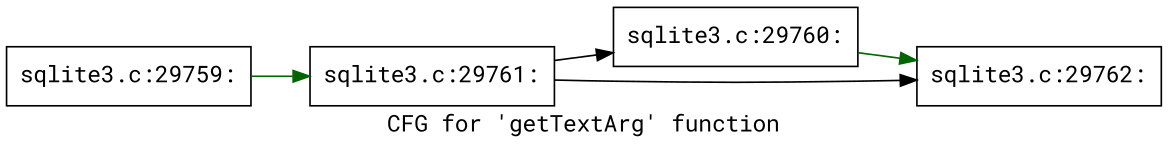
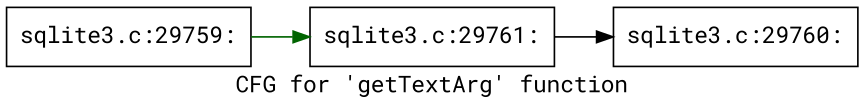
node "sqlite3.c:29762:": removed
